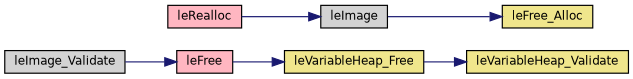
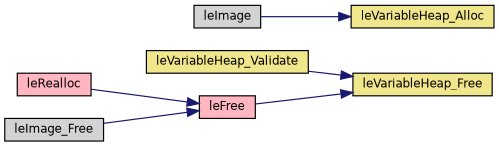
edge "leRealloc" -> "leImage": now "leRealloc" -> "leFree"
node "leFree_Alloc": label "leFree_Alloc" -> "leVariableHeap_Alloc"
node "leImage_Validate": label "leImage_Validate" -> "leImage_Free"
edge "leVariableHeap_Free" -> "leVariableHeap_Validate": reversed
